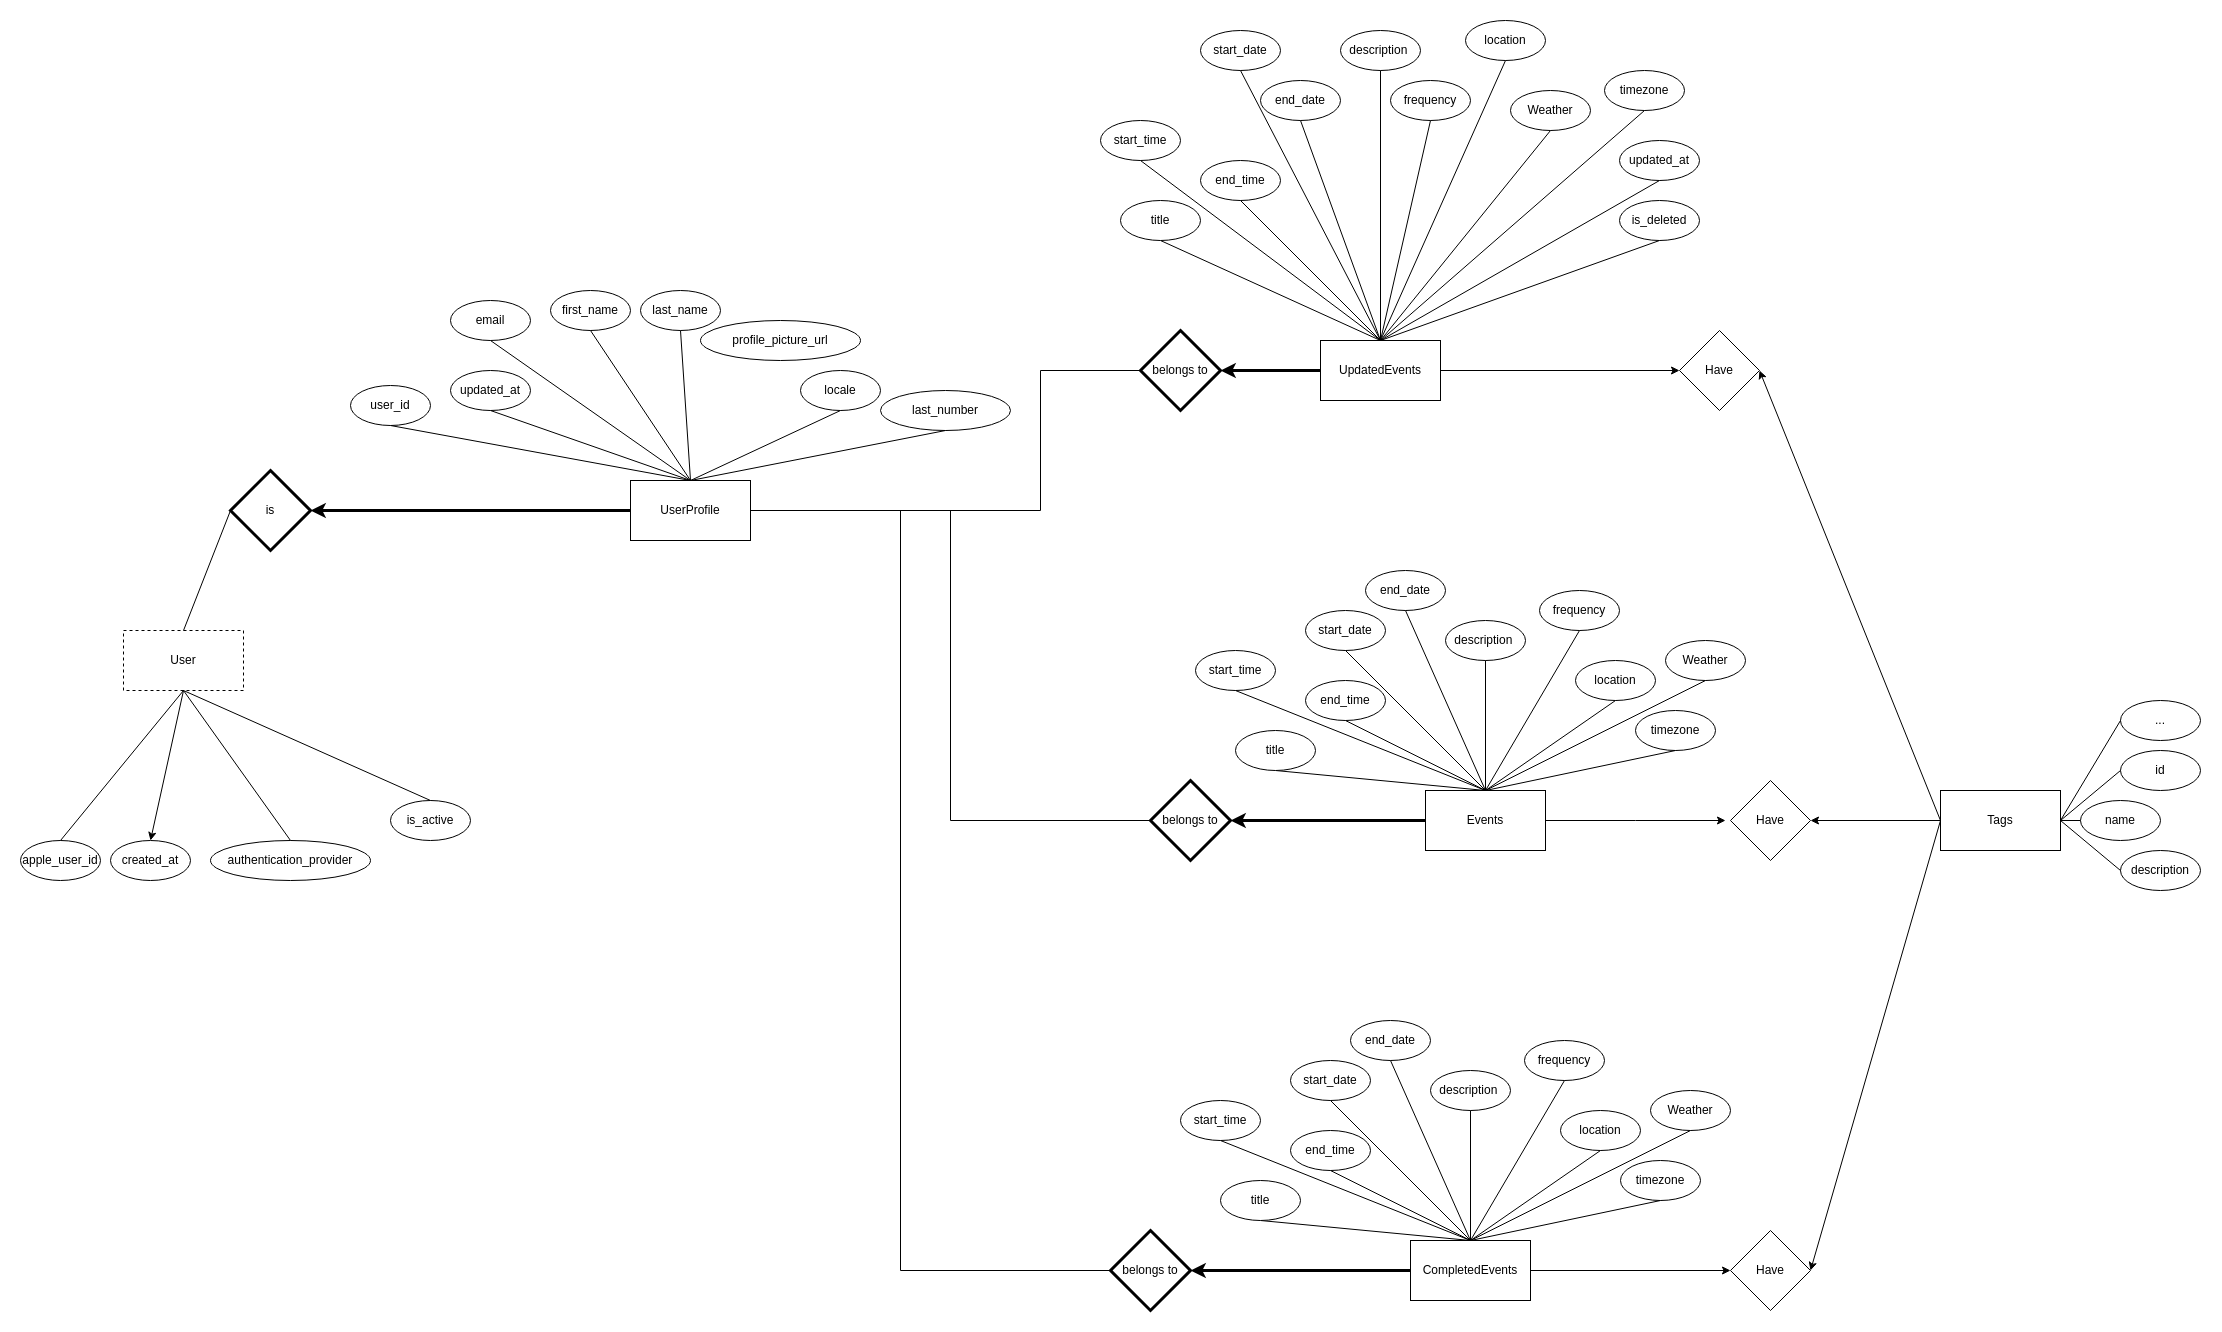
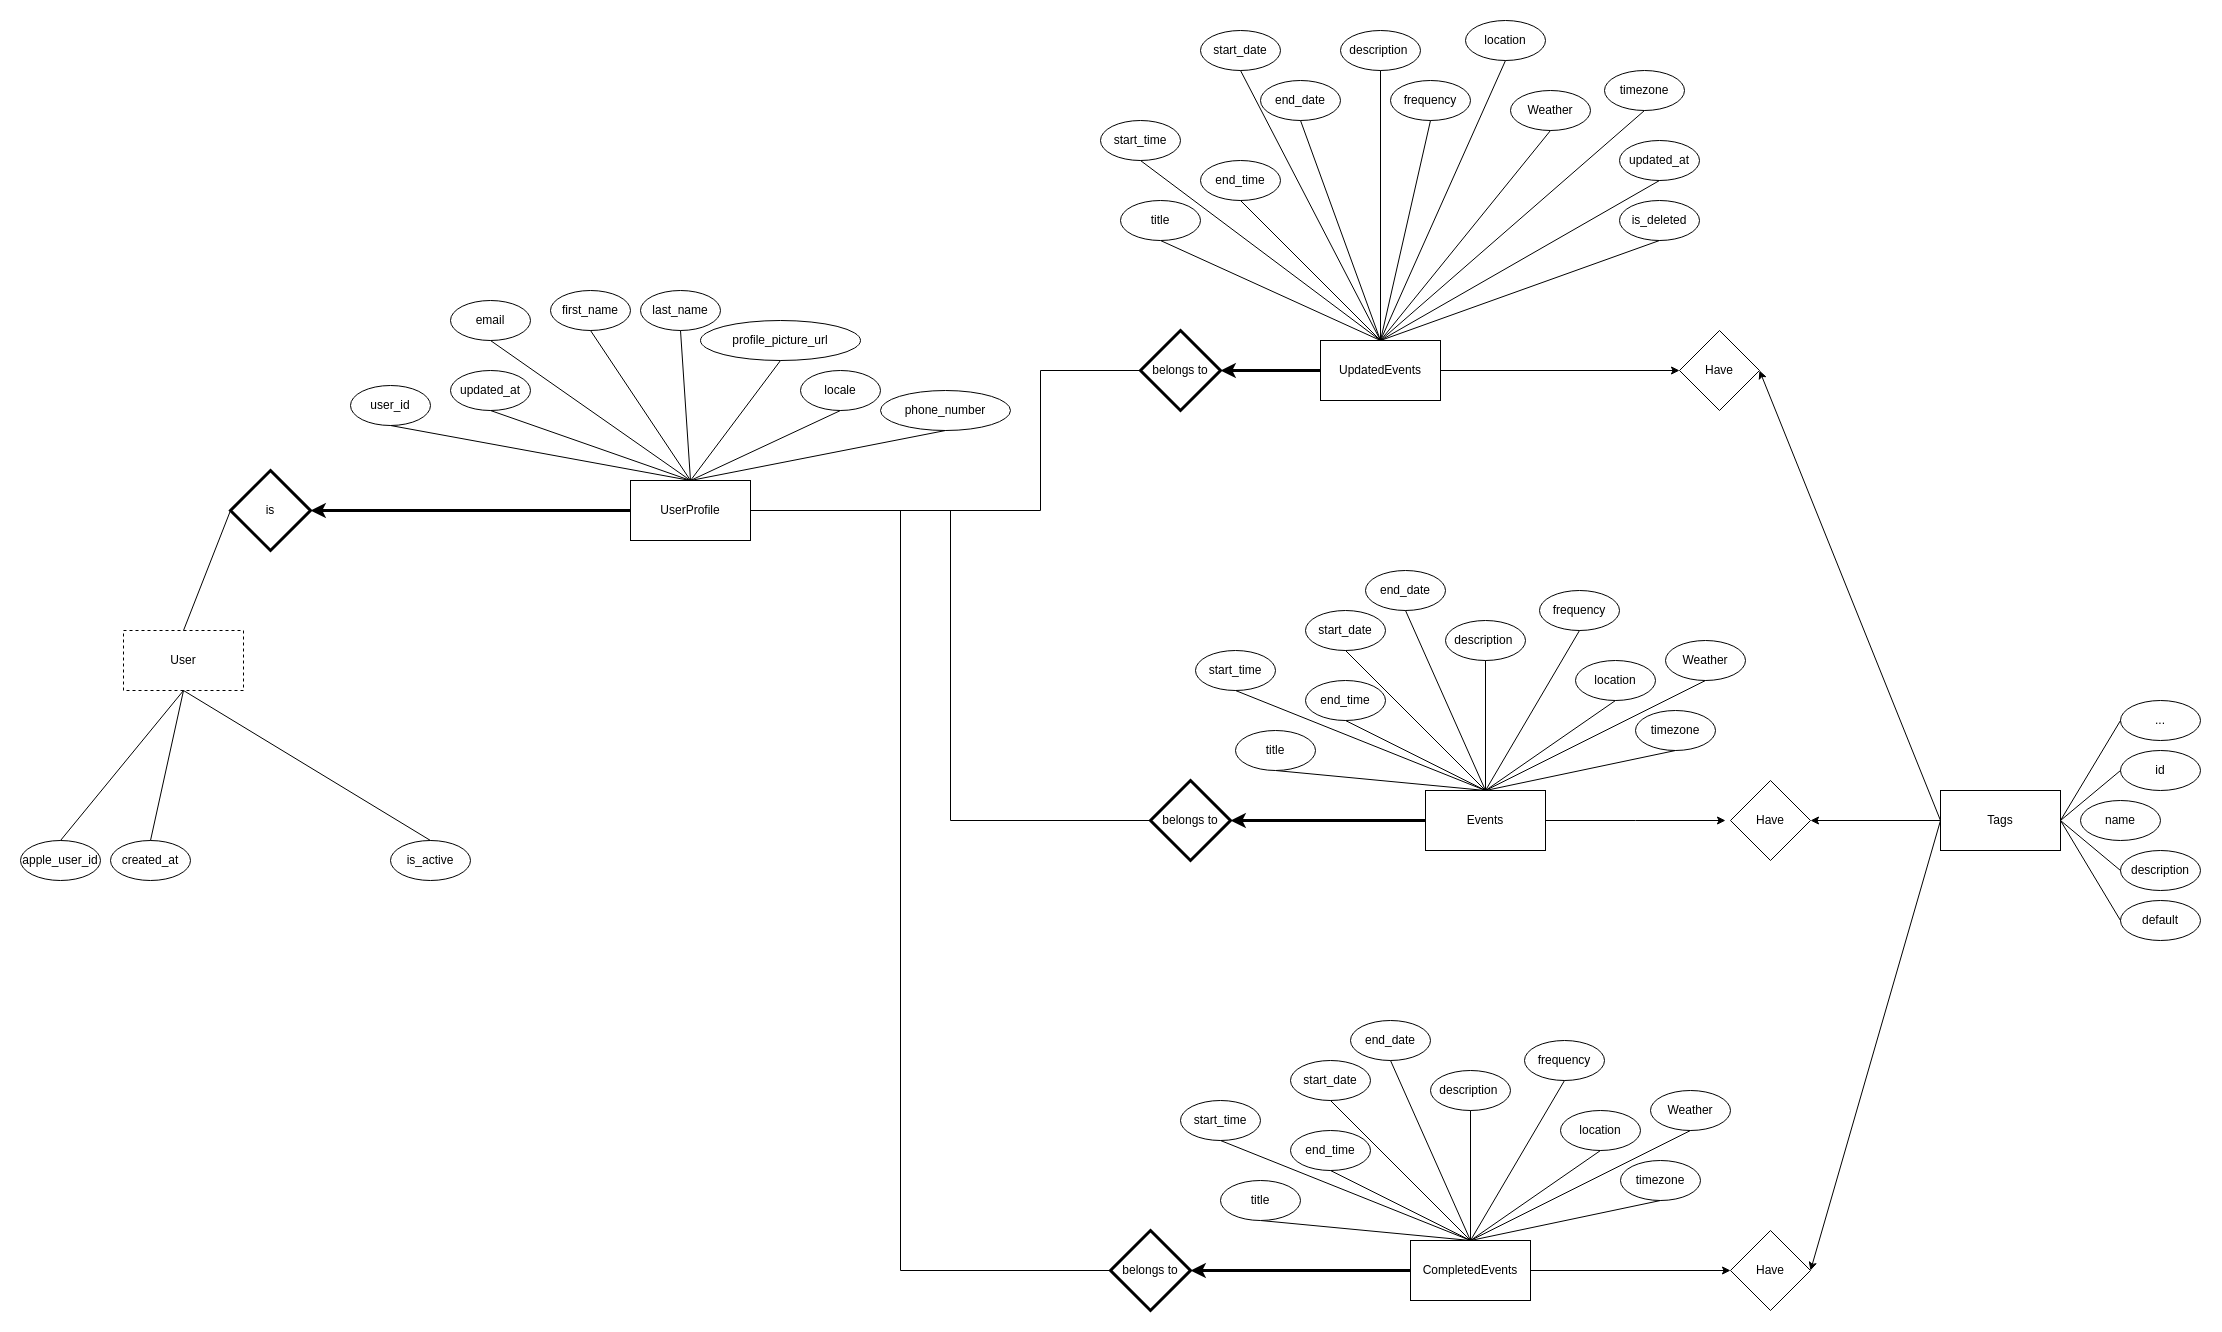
node "last_number": label "last_number" -> "phone_number"
edge "profile_picture_url" -- "UserProfile": added
edge "User" -- "authentication_provider": removed
node "is_active": moved (431, 821) -> (431, 861)
edge "Tags" -- "name": removed
edge "User" -> "created_at": arrowhead classic -> none
node "authentication_provider": removed
edge "Tags" -- "default": added
node "default": added
